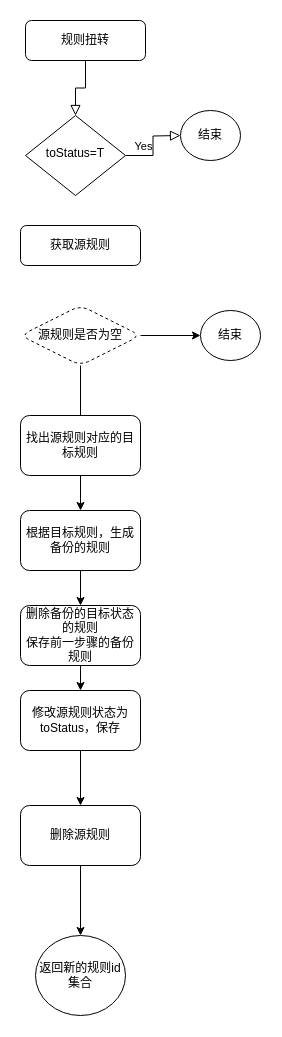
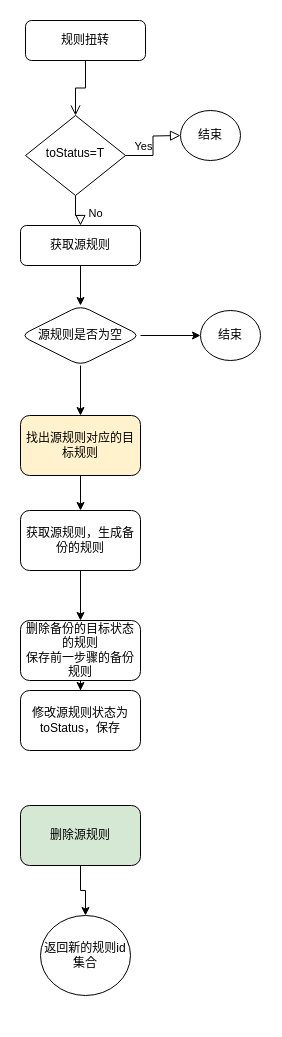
edge "规则扭转" -> "toStatus=T": arrowhead block -> open
edge "toStatus=T" -> "获取源规则": added, label "No"
edge "获取源规则" -> "源规则是否为空": added
node "源规则是否为空": style dashed -> solid
edge "源规则是否为空" -- "找出源规则对应的目标规则": arrowhead none -> classic
node "找出源规则对应的目标规则": fillcolor #ffffff -> #fff2cc
node "根据目标规则，生成备份的规则": label "根据目标规则，生成备份的规则" -> "获取源规则，生成备份的规则"
node "删除备份的目标状态的规则 保存前一步骤的备份规则": moved (81, 636) -> (81, 651)
edge "修改源规则状态为toStatus，保存" -> "删除源规则": removed
node "删除源规则": fillcolor #ffffff -> #d5e8d4
node "返回新的规则id集合": moved (81, 976) -> (86, 956)
